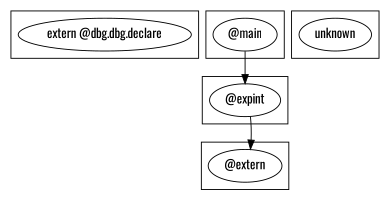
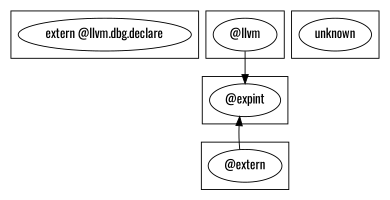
node "extern @dbg.dbg.declare": label "extern @dbg.dbg.declare" -> "extern @llvm.dbg.declare"
node "@main": label "@main" -> "@llvm"
edge "@expint" -> "@extern": reversed
